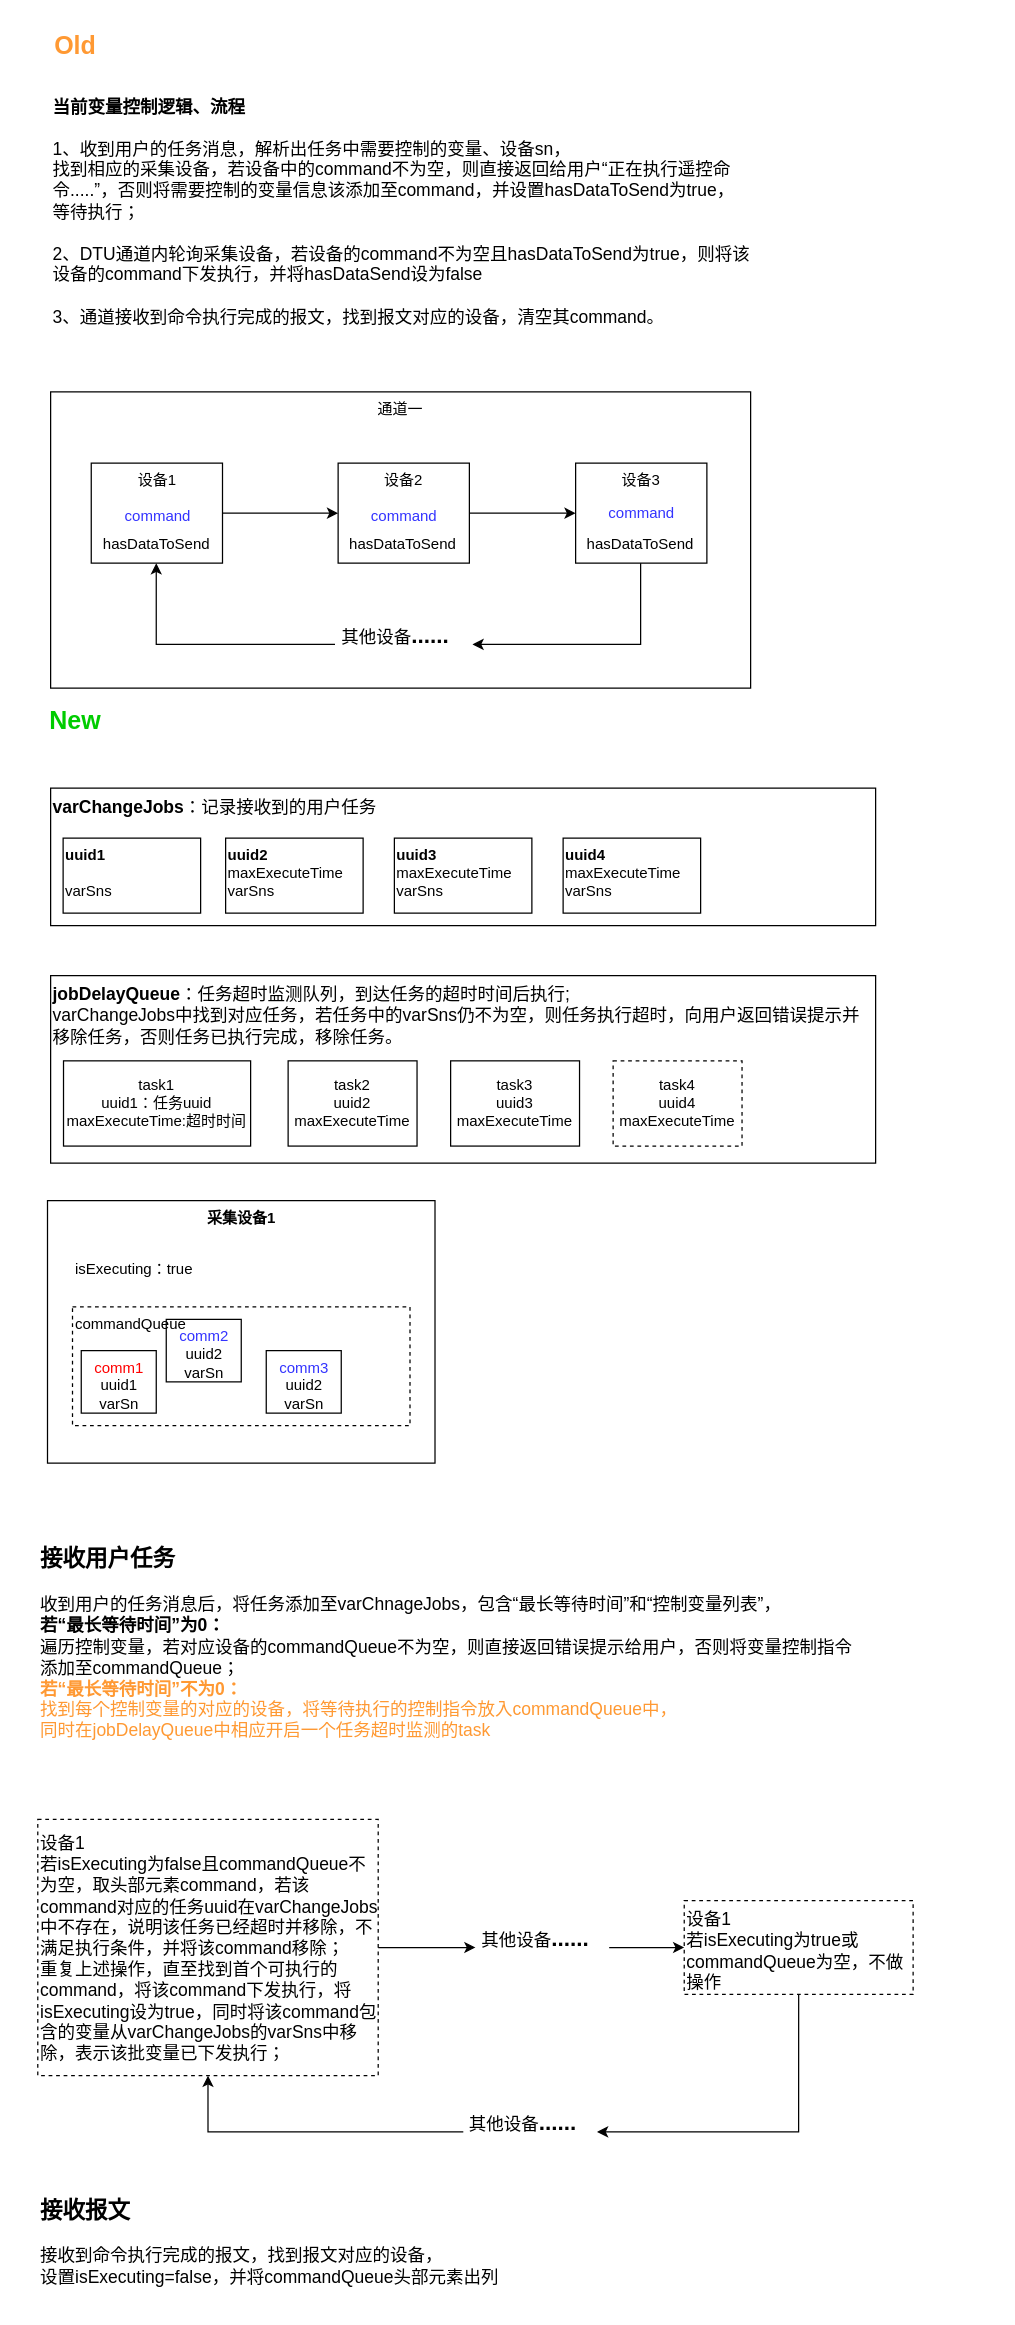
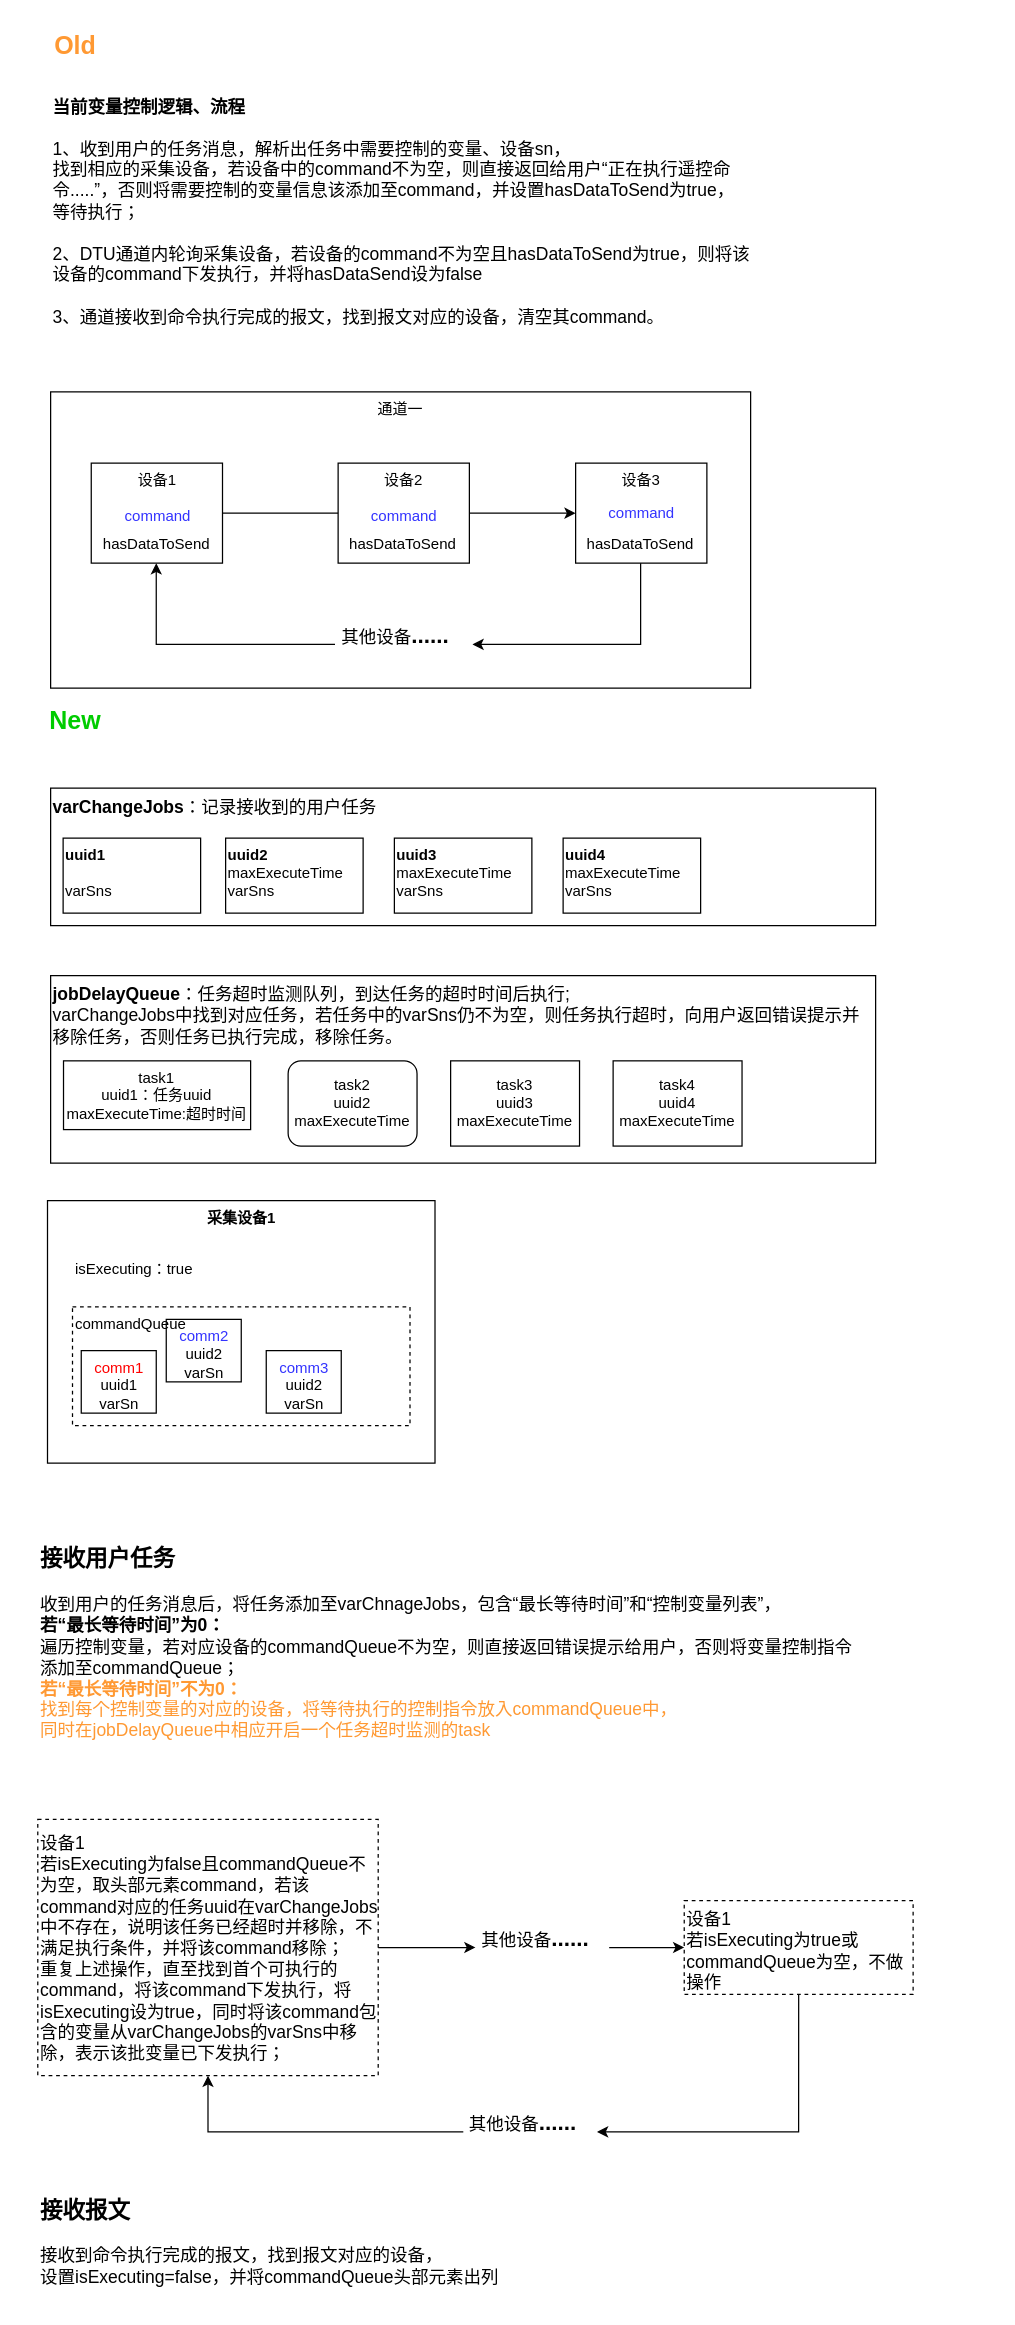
edge "设备1" -> "设备2": arrowhead classic -> none
node "task1 uuid1：任务uuid maxExecuteTime:超时时间": size 187x85 -> 187x69
node "task2 uuid2maxExecuteTime": shape rectangle -> rounded rectangle
node "task4 uuid4 maxExecuteTime": style dashed -> solid
